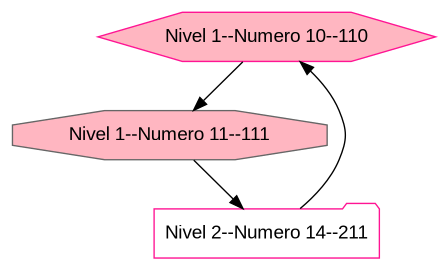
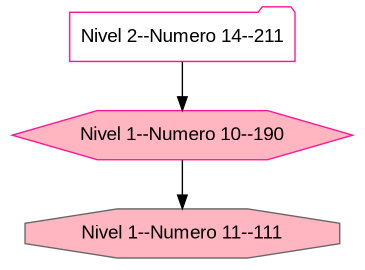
node "Nivel 1--Numero 10--110": label "Nivel 1--Numero 10--110" -> "Nivel 1--Numero 10--190"
edge "Nivel 1--Numero 11--111" -> "Nivel 2--Numero 14--211": removed
